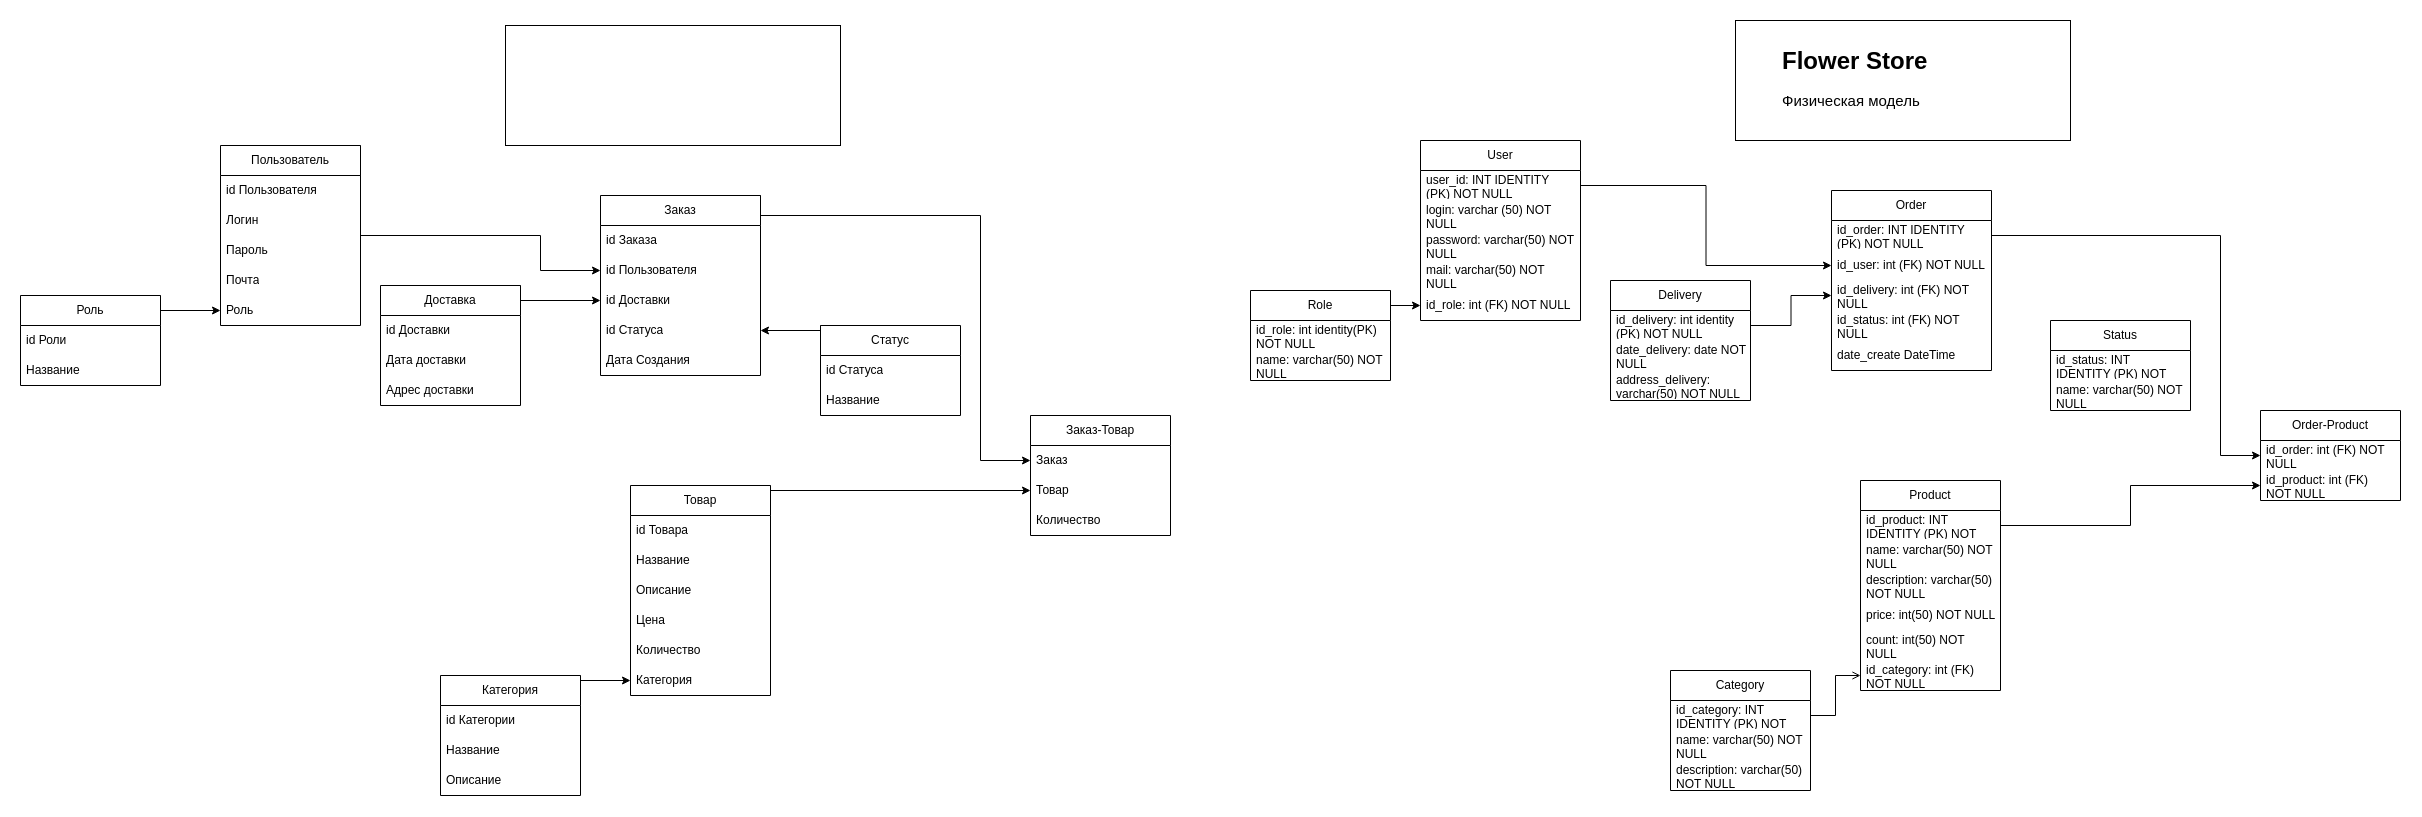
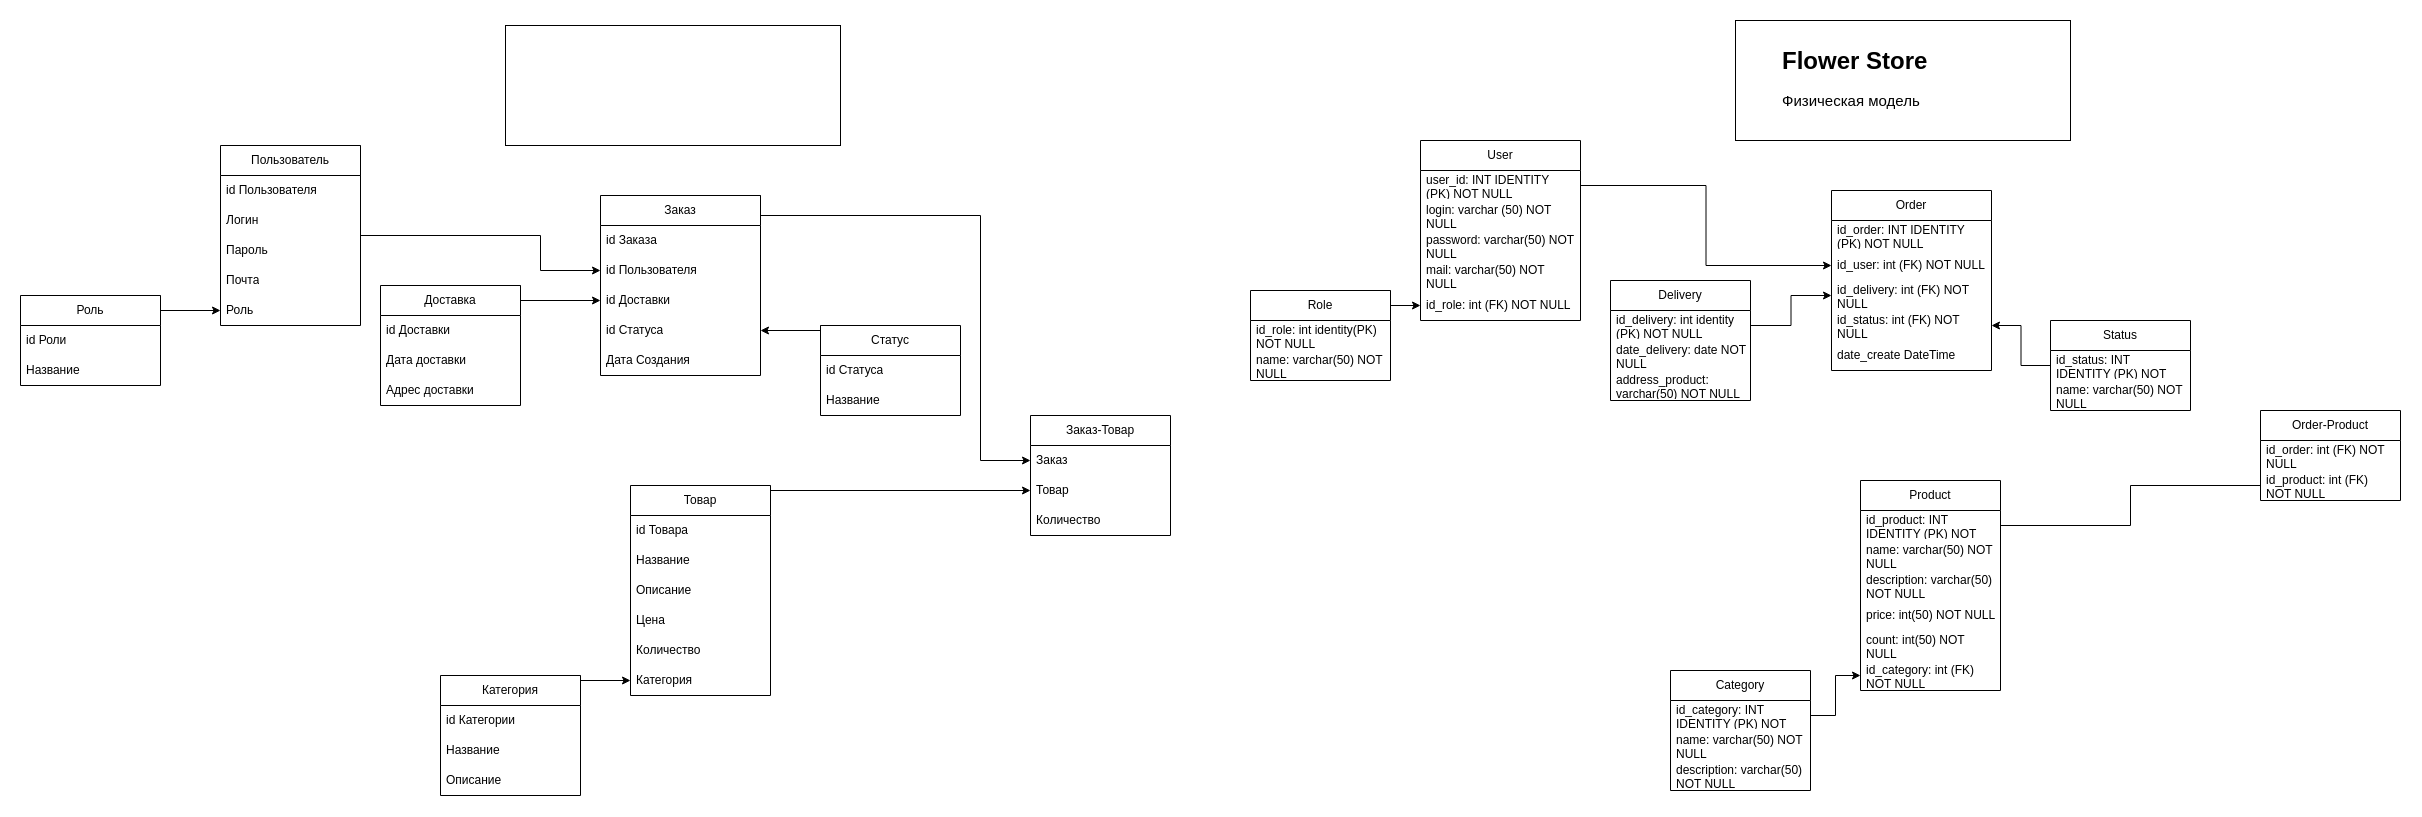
edge "id_order: INT IDENTITY (PK) NOT NULL" -> "id_order: int (FK) NOT NULL": removed
edge "id_status: INT IDENTITY (PK) NOT NULL" -> "id_status: int (FK) NOT NULL": added
node "address_delivery: varchar(50) NOT NULL": label "address_delivery: varchar(50) NOT NULL" -> "address_product: varchar(50) NOT NULL"
edge "id_product: INT IDENTITY (PK) NOT NULL" -> "id_product: int (FK) NOT NULL": arrowhead classic -> none
edge "id_category: INT IDENTITY (PK) NOT NULL" -> "id_category: int (FK) NOT NULL": arrowhead open -> classic
